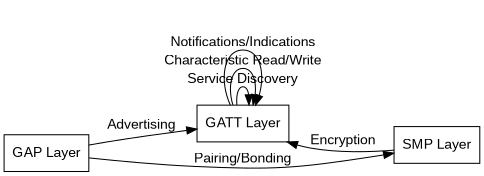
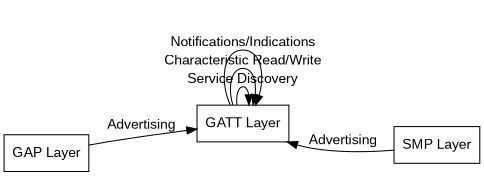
edge "SMP Layer" -> "GATT Layer": label "Encryption" -> "Advertising"
edge "GAP Layer" -> "SMP Layer": removed, label "Pairing/Bonding"
